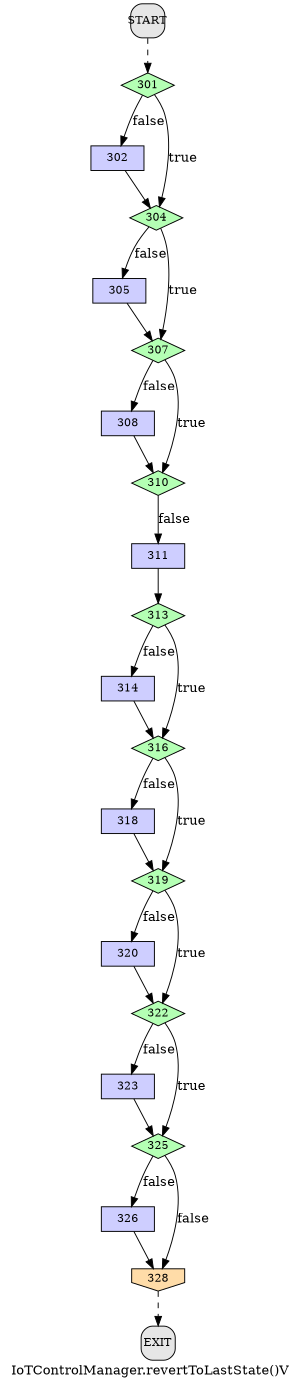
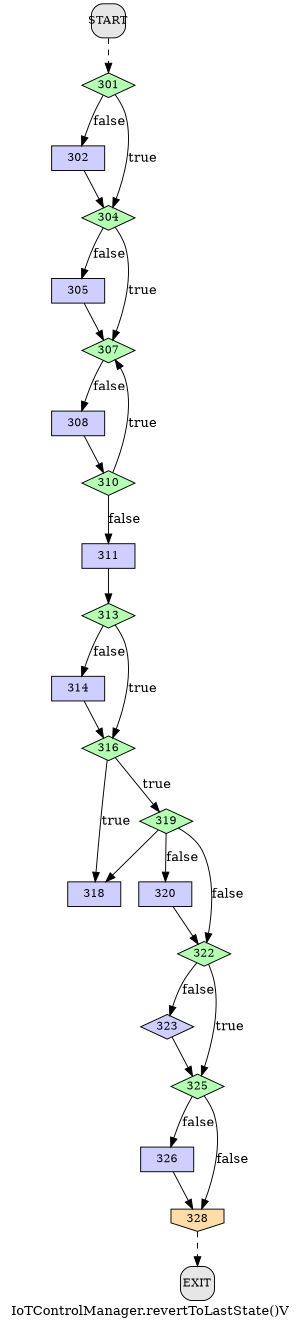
edge "307" -> "310": reversed
edge "316" -> "318": label "false" -> "true"
edge "318" -> "319": reversed
edge "319" -> "322": label "true" -> "false"
node "323": shape box -> diamond
